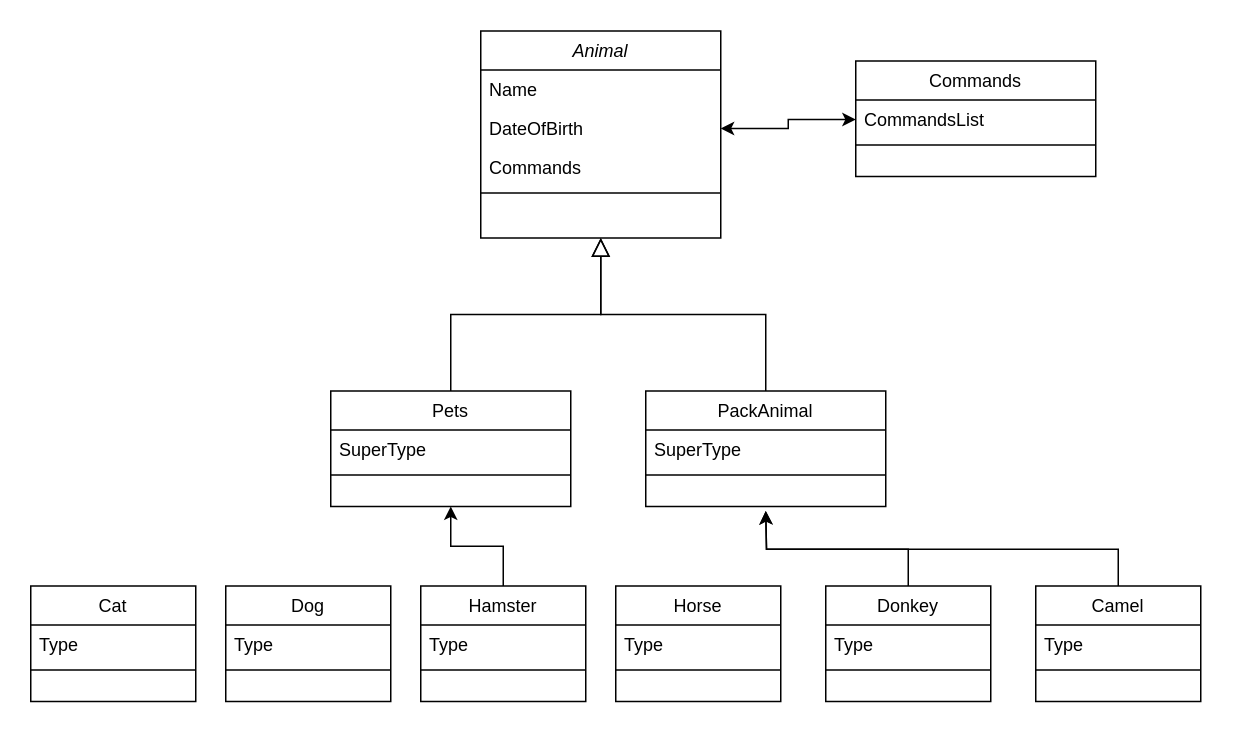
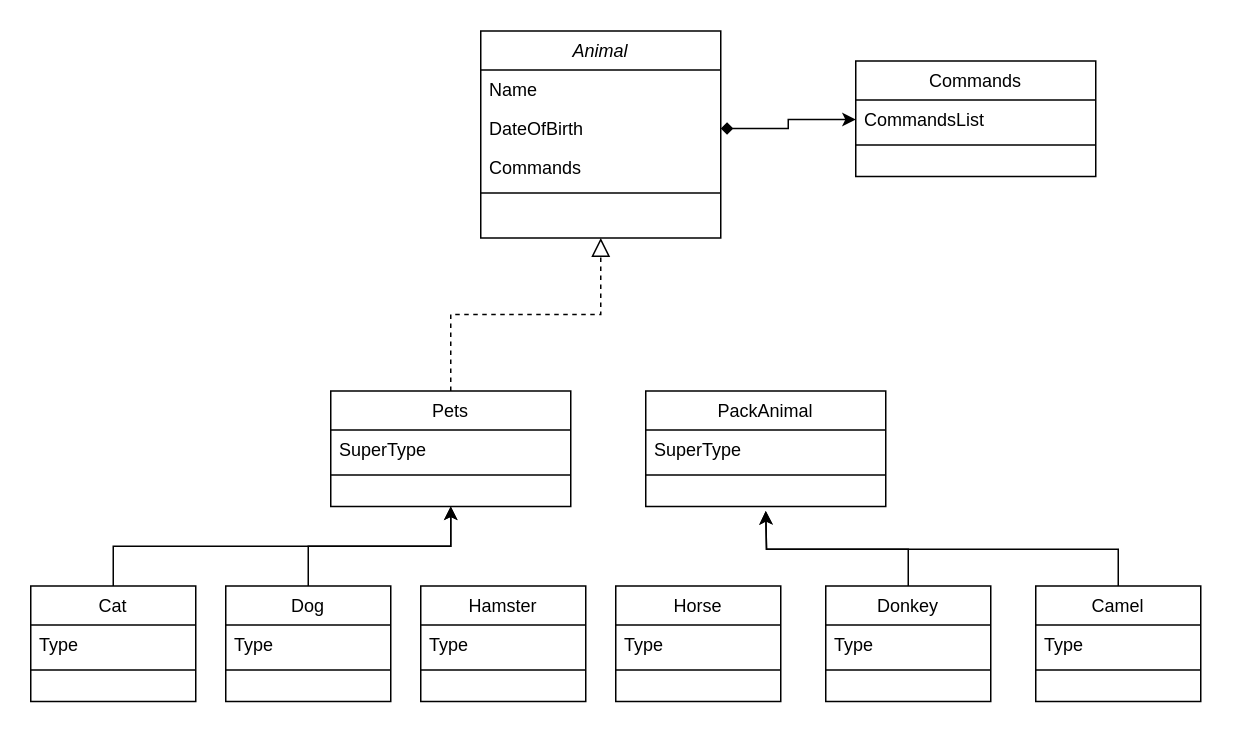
edge "CommandsList" -- "DateOfBirth": arrowhead classic -> diamond
edge "Pets" -> "Animal": style solid -> dashed
edge "PackAnimal" -> "Animal": removed
edge "Cat" -> "Pets": added
edge "Hamster" -> "Pets": removed
edge "Dog" -> "Pets": added
